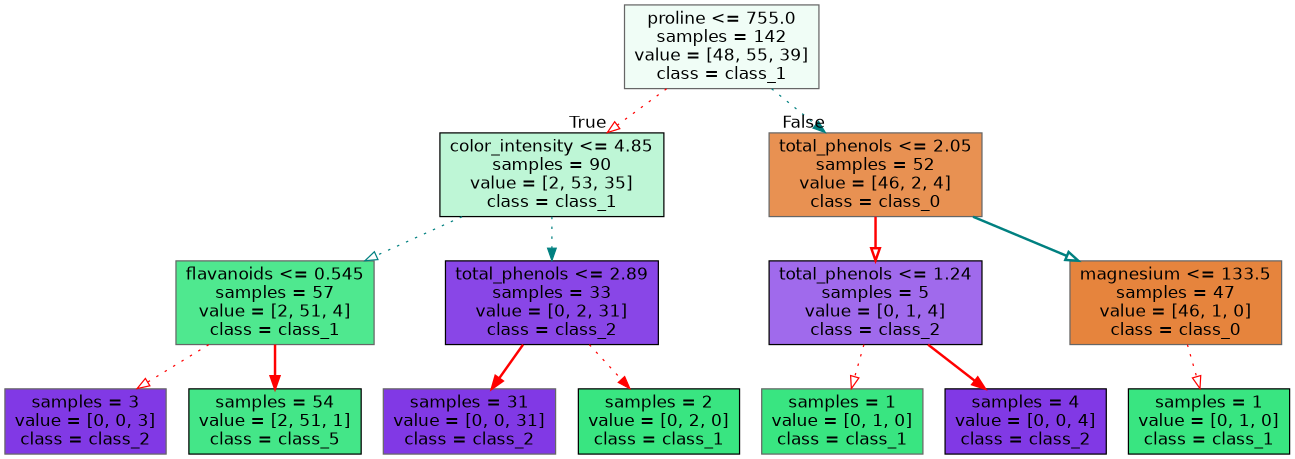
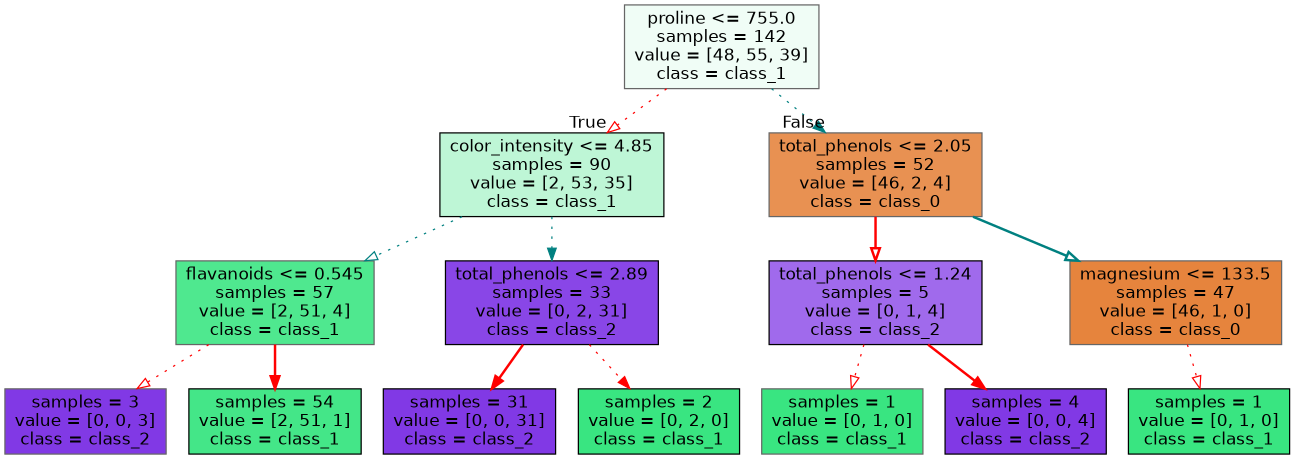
node "samples = 54 value = [2, 51, 1] class = class_5": label "samples = 54 value = [2, 51, 1] class = class_5" -> "samples = 54 value = [2, 51, 1] class = class_1"
node "samples = 31 value = [0, 0, 31] class = class_2": color gray40 -> black
